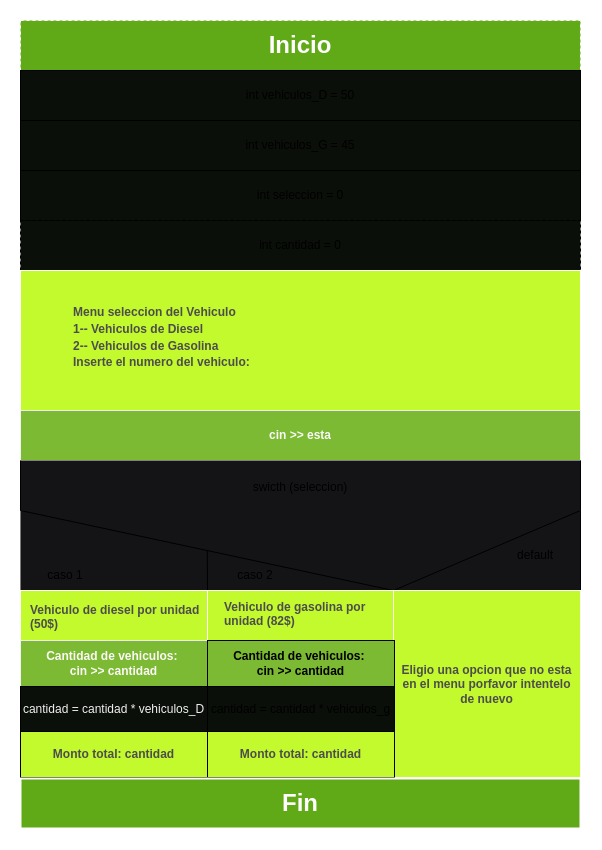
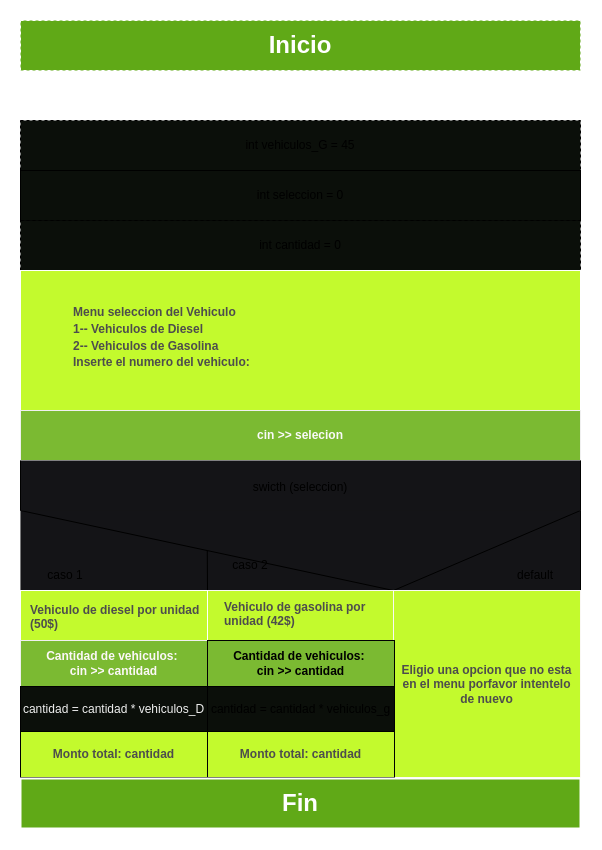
node "int vehiculos_D = 50": removed
node "int vehiculos_G = 45": style solid -> dashed
node "cin >> esta": label "cin >> esta" -> "cin >> selecion"
node "default": moved (536, 556) -> (536, 576)
node "caso 2": moved (256, 576) -> (251, 566)
node "Vehiculo de gasolina por unidad (82$)": label "Vehiculo de gasolina por unidad (82$)" -> "Vehiculo de gasolina por unidad (42$)"
